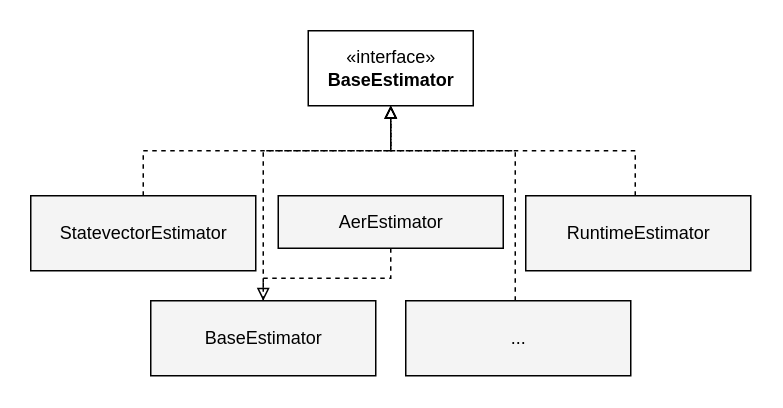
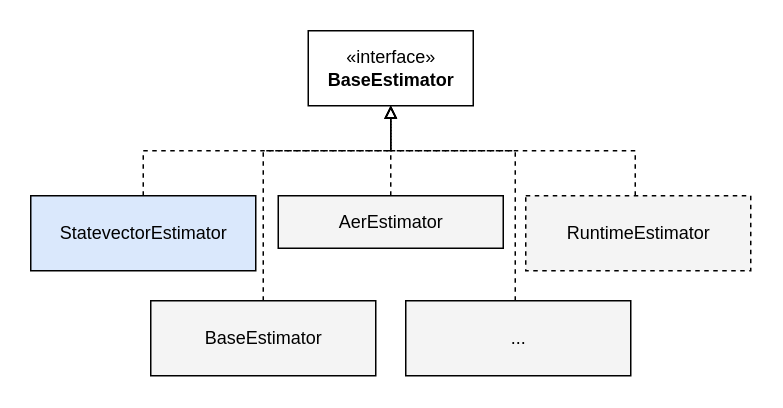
node "StatevectorEstimator": fillcolor #f4f4f4 -> #dae8fc
node "RuntimeEstimator": style solid -> dashed
edge "AerEstimator" -> "BaseEstimator": now "AerEstimator" -> "«interface» BaseEstimator"
